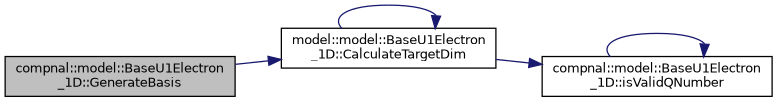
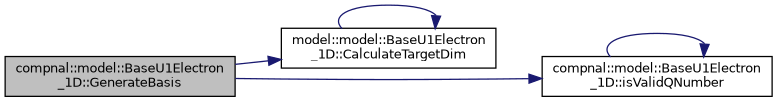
edge "model::model::BaseU1Electron _1D::CalculateTargetDim" -> "compnal::model::BaseU1Electron _1D::isValidQNumber": now "compnal::model::BaseU1Electron _1D::GenerateBasis" -> "compnal::model::BaseU1Electron _1D::isValidQNumber"
